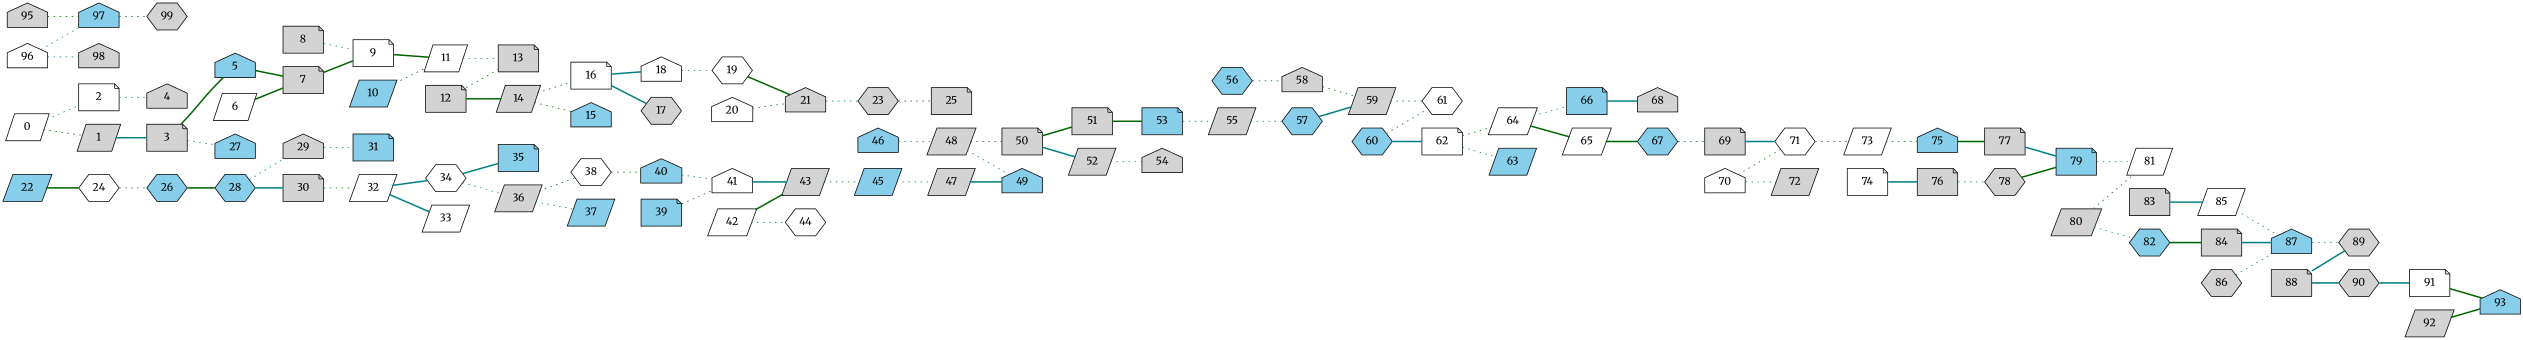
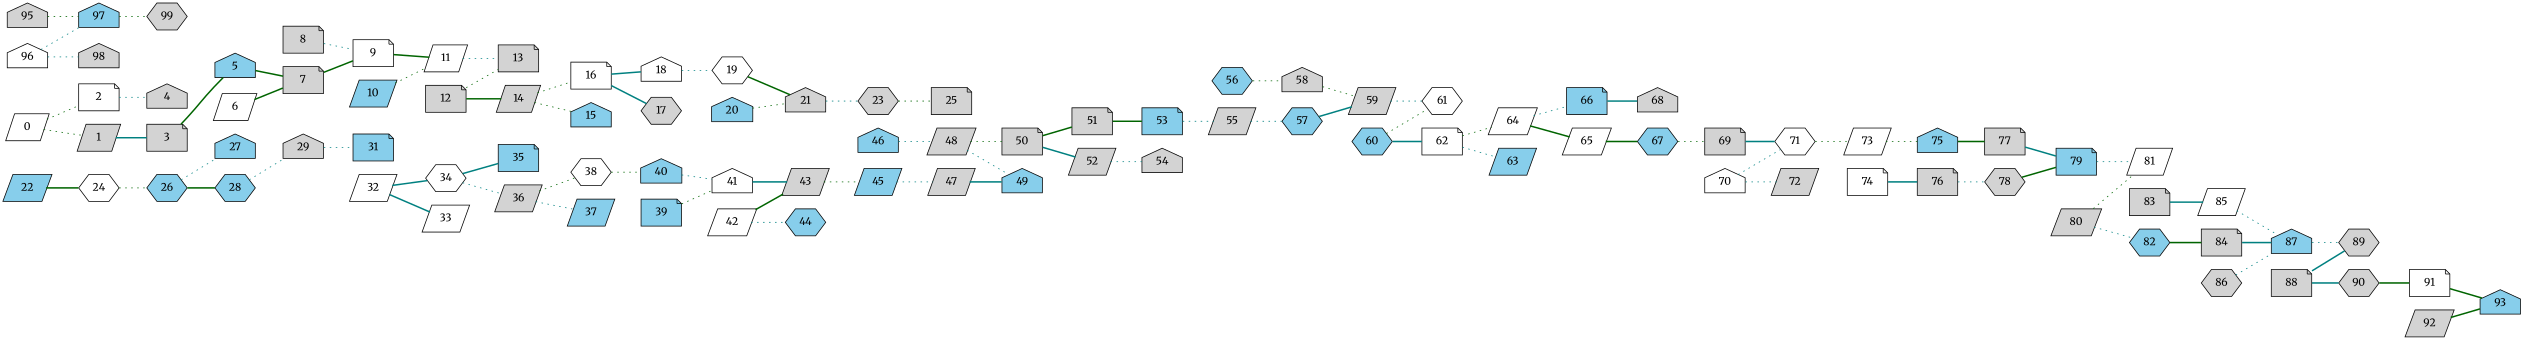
node "20": fillcolor white -> skyblue
edge "2" -- "0": color teal -> darkgreen
edge "3" -- "27": now "26" -- "27"
edge "71" -- "70": color darkgreen -> teal
node "30": removed
node "44": fillcolor white -> skyblue
edge "90" -- "91": color teal -> darkgreen
